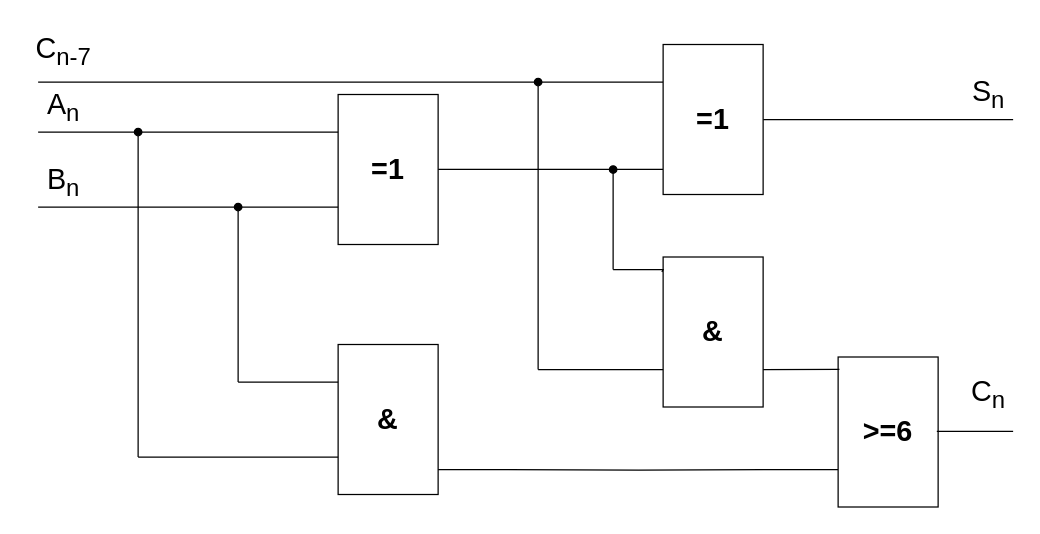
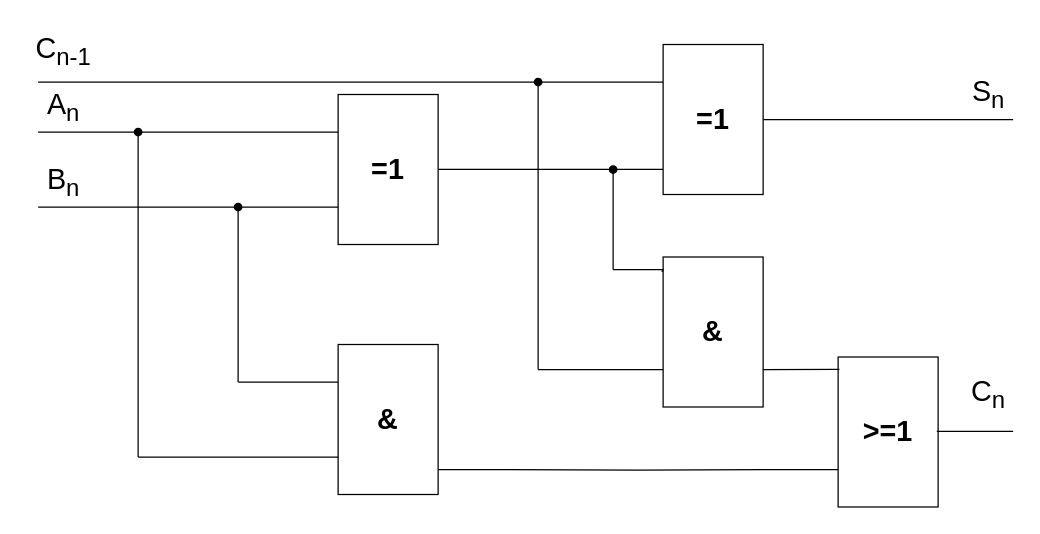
node "Cn-7": label "Cn-7" -> "Cn-1"
node ">=6": label ">=6" -> ">=1"
